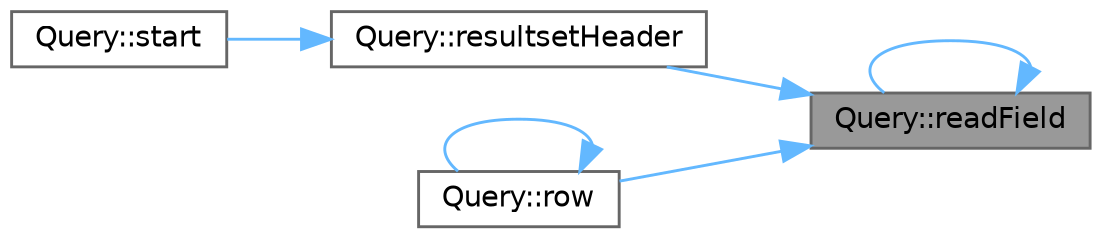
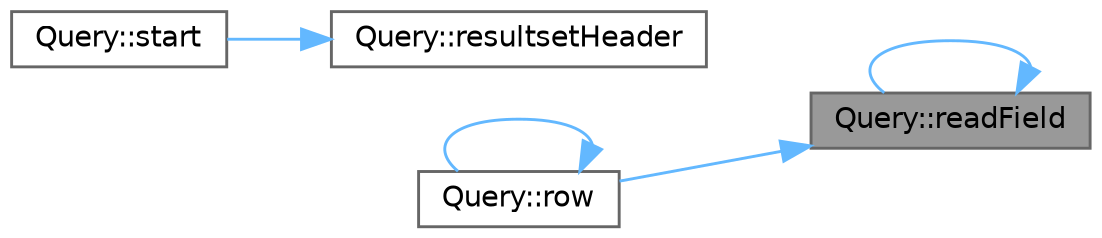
edge "Query::resultsetHeader" -> "Query::readField": removed
